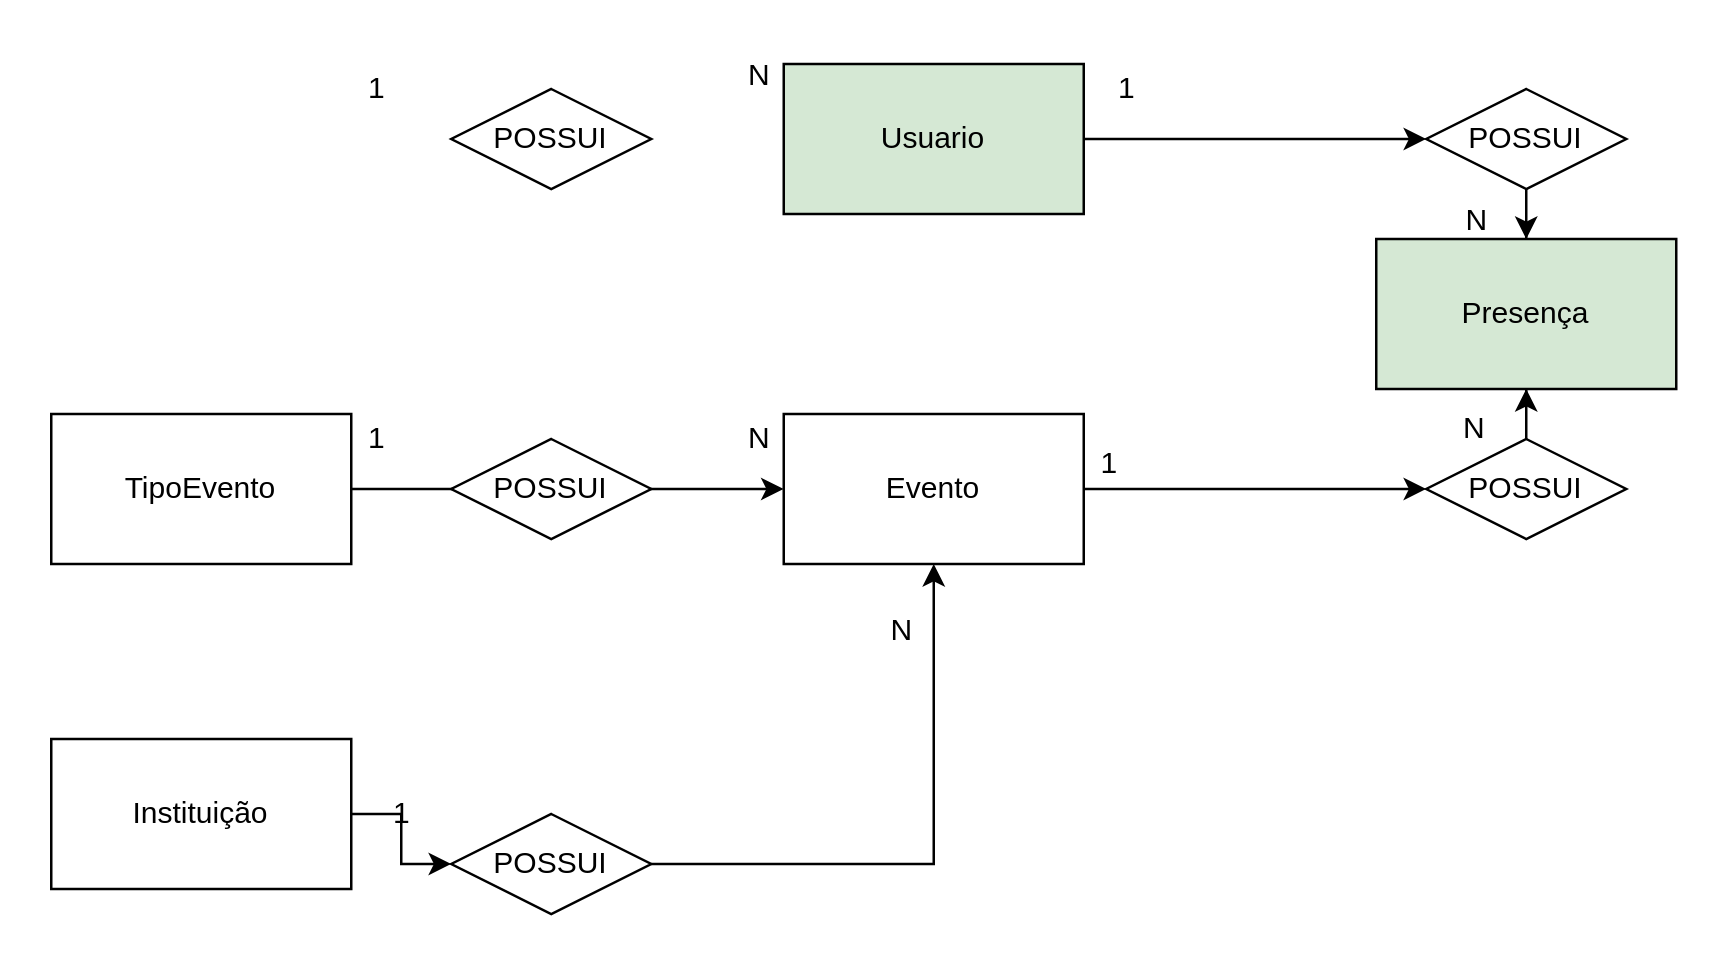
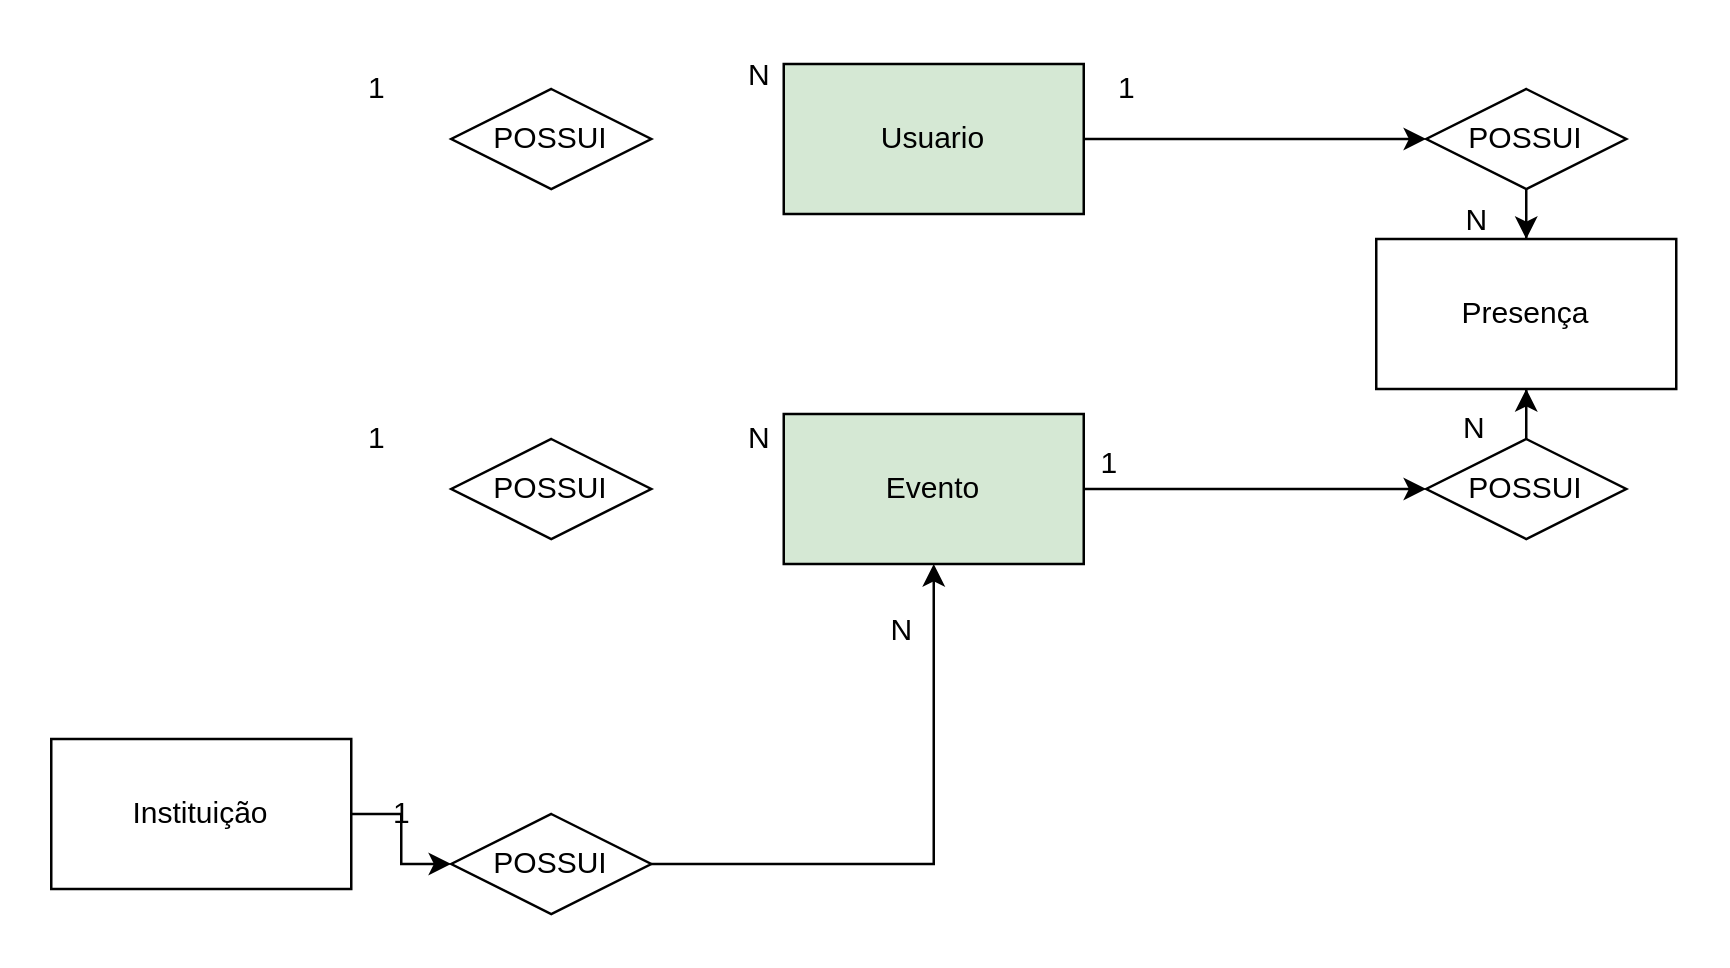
node "Presença": fillcolor #d5e8d4 -> #ffffff
node "TipoEvento": removed
edge "TipoEvento" -> "Evento": removed
node "Evento": fillcolor #ffffff -> #d5e8d4
